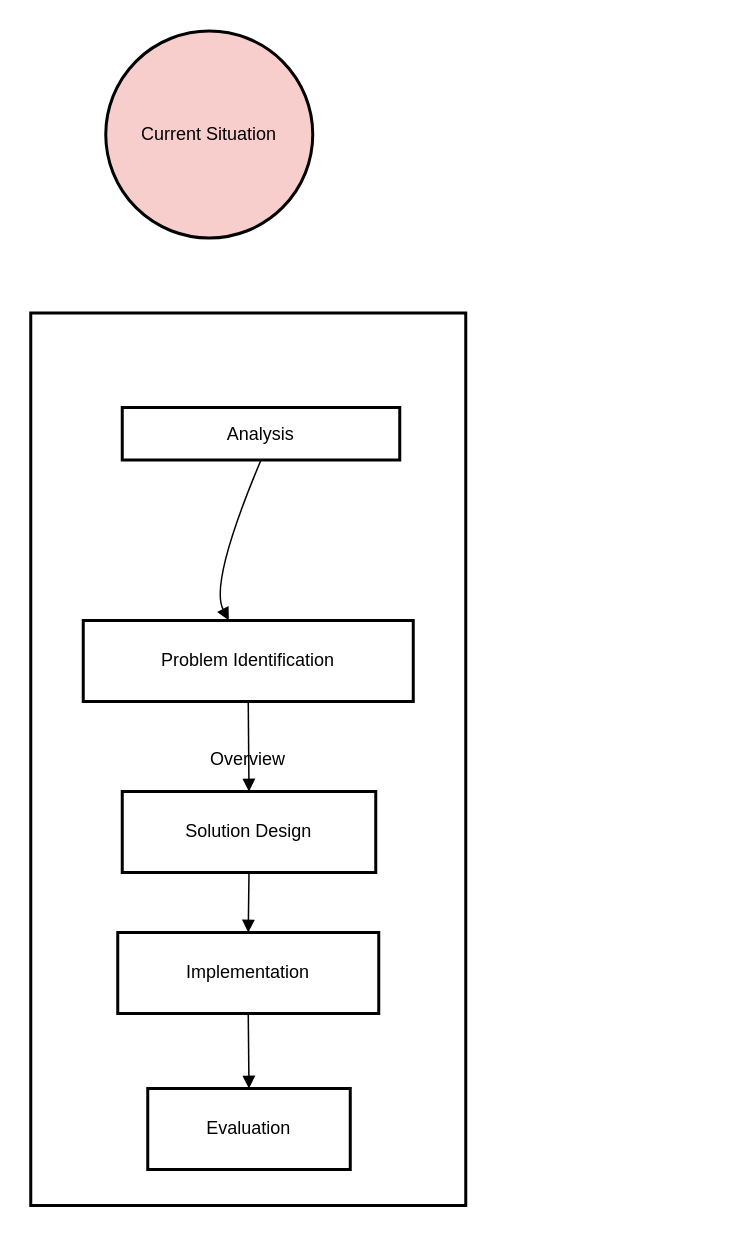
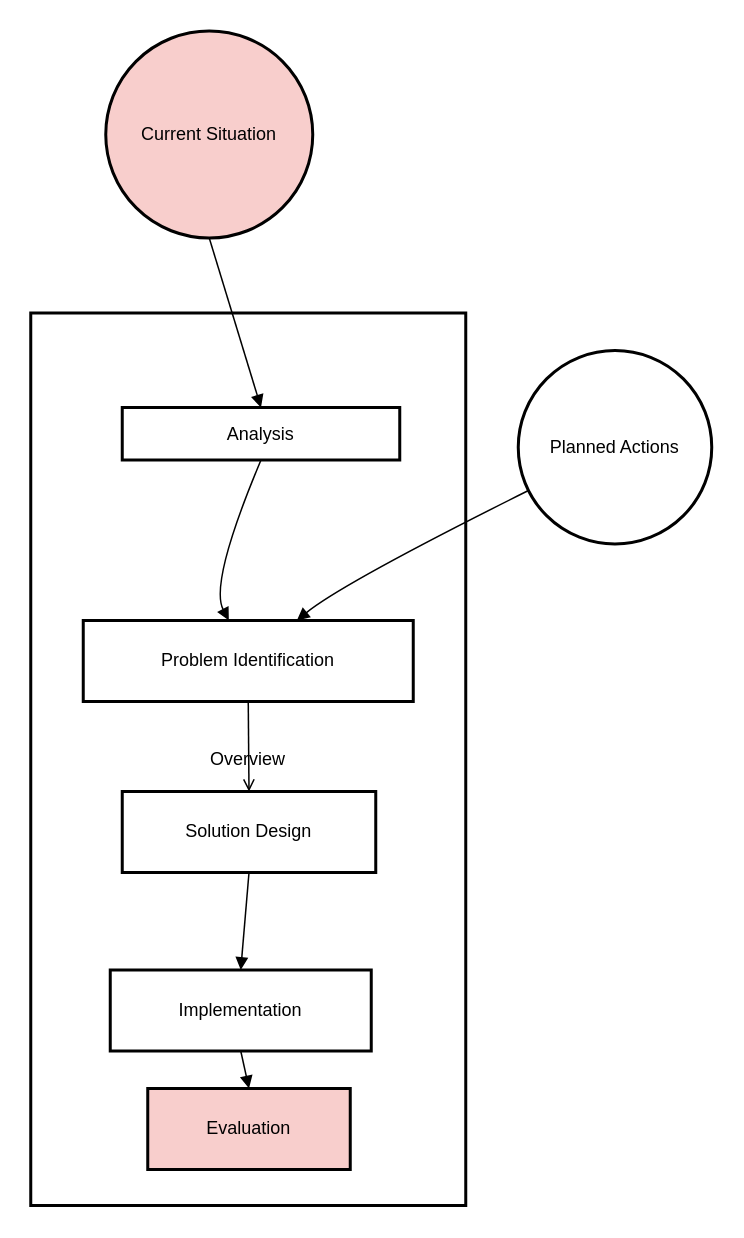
edge "Current Situation" -> "Analysis": added
node "Planned Actions": added
edge "Planned Actions" -> "Problem Identification": added
edge "Problem Identification" -> "Solution Design": arrowhead block -> open
node "Implementation": moved (248, 973) -> (241, 1010)
node "Evaluation": fillcolor #ffffff -> #f8cecc
